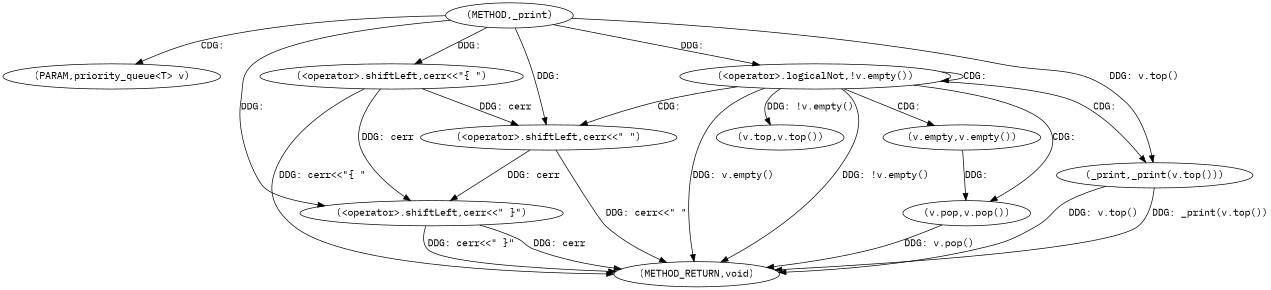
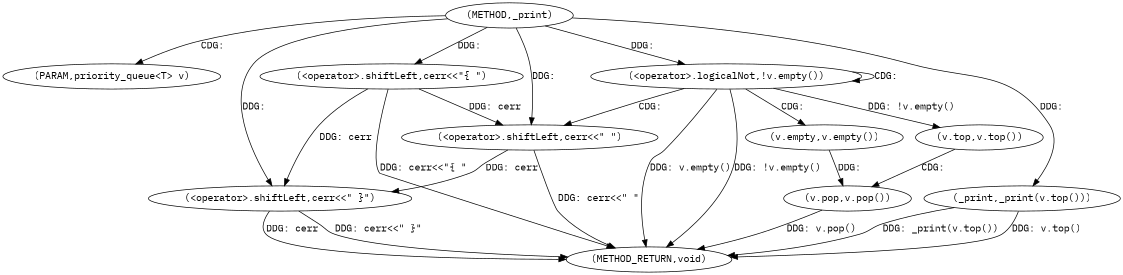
edge "(METHOD,_print)" -> "(_print,_print(v.top()))": label "DDG: v.top()" -> "DDG: "
edge "(<operator>.logicalNot,!v.empty())" -> "(_print,_print(v.top()))": removed, label "CDG:"
edge "(<operator>.logicalNot,!v.empty())" -> "(v.pop,v.pop())": now "(v.top,v.top())" -> "(v.pop,v.pop())"
